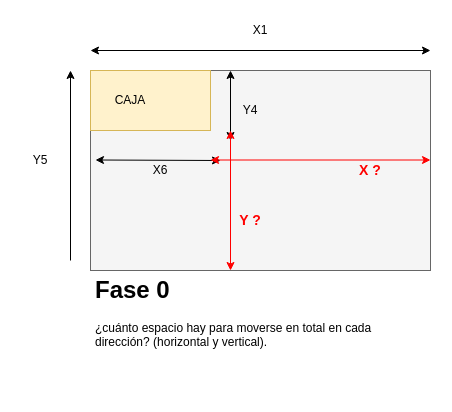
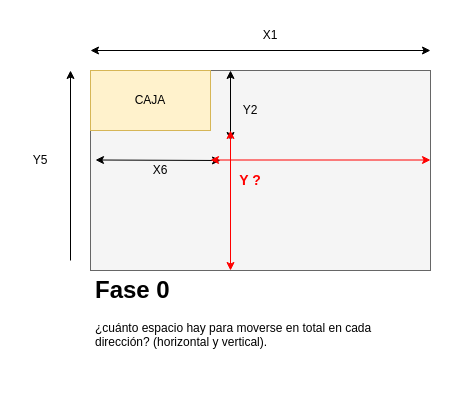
node "X1": moved (261, 31) -> (271, 36)
node "CAJA": moved (131, 101) -> (151, 101)
node "Y4": label "Y4" -> "Y2"
node "X ?": removed
node "Y ?": moved (251, 221) -> (251, 181)
